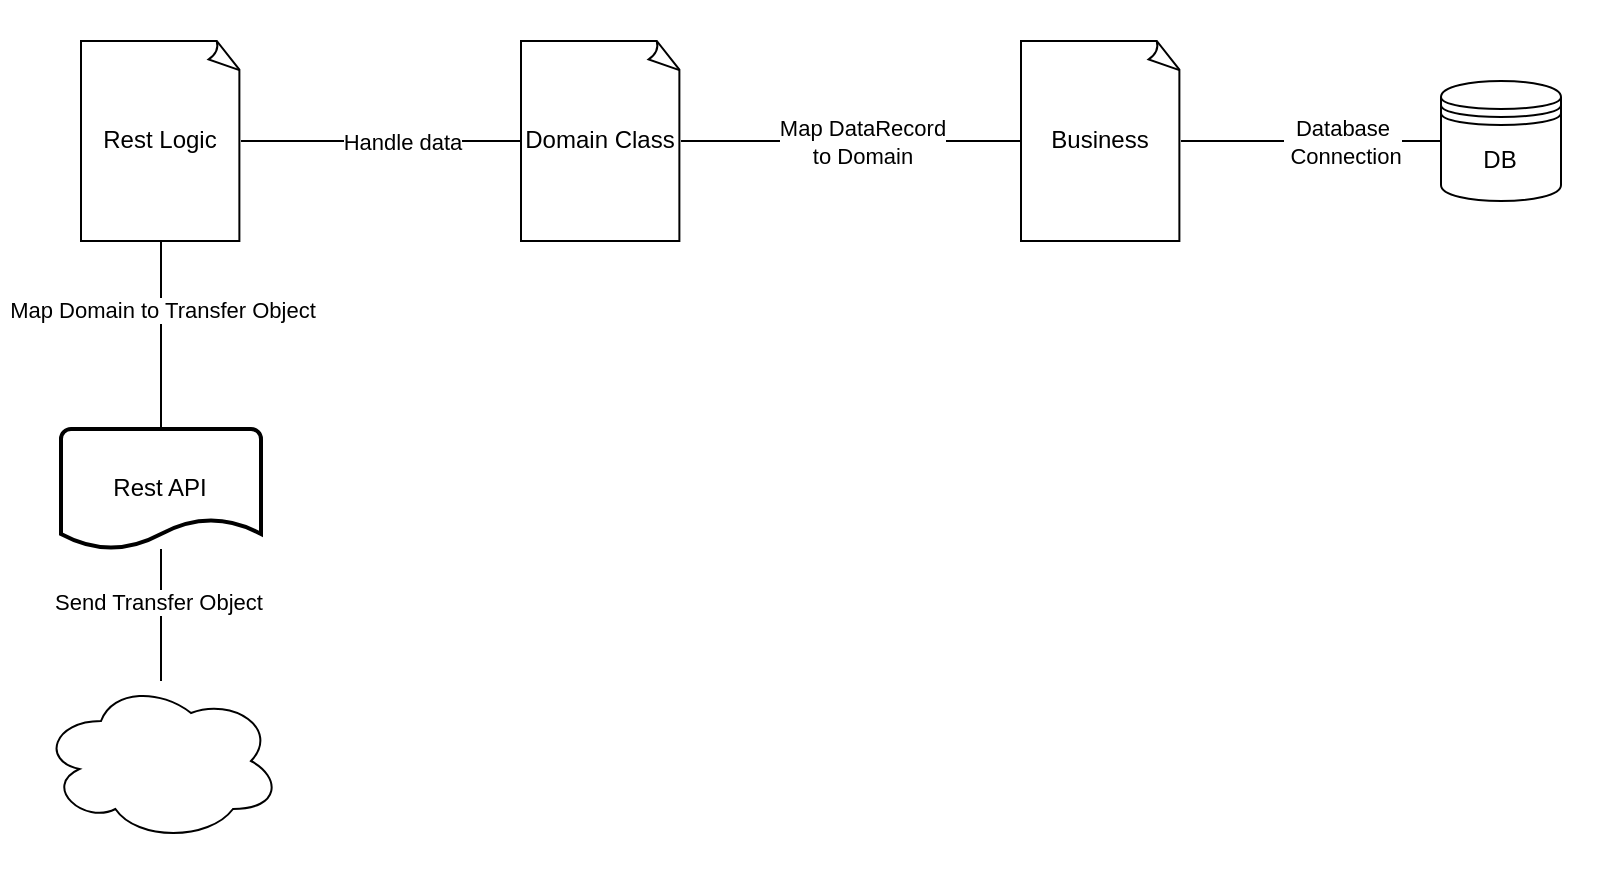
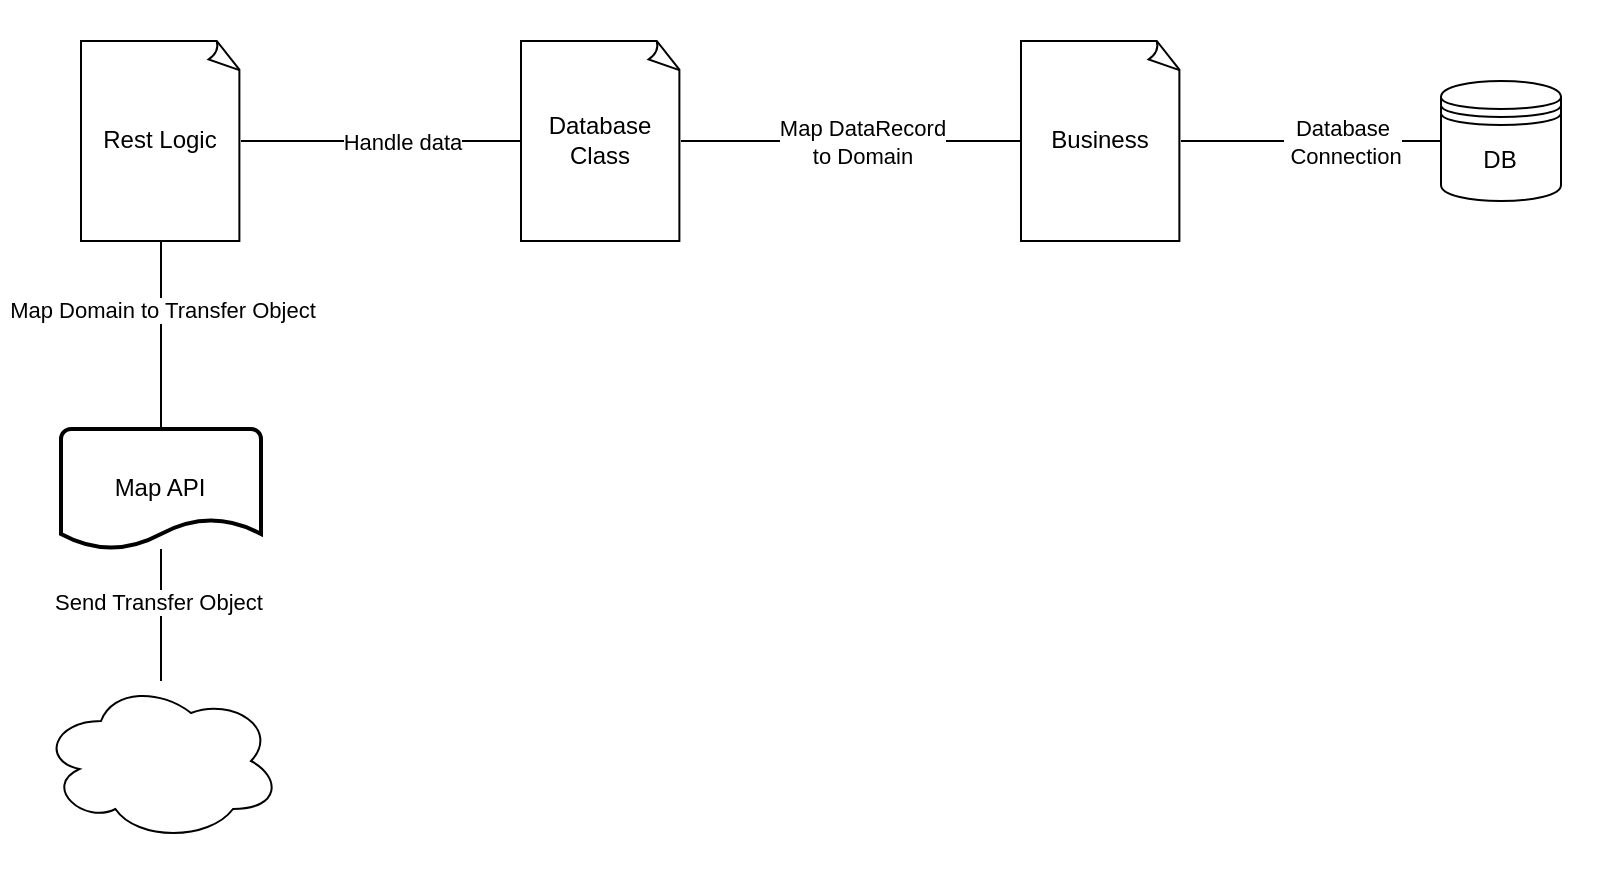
node "Domain Class": label "Domain Class" -> "Database Class"
node "Rest API": label "Rest API" -> "Map API"
